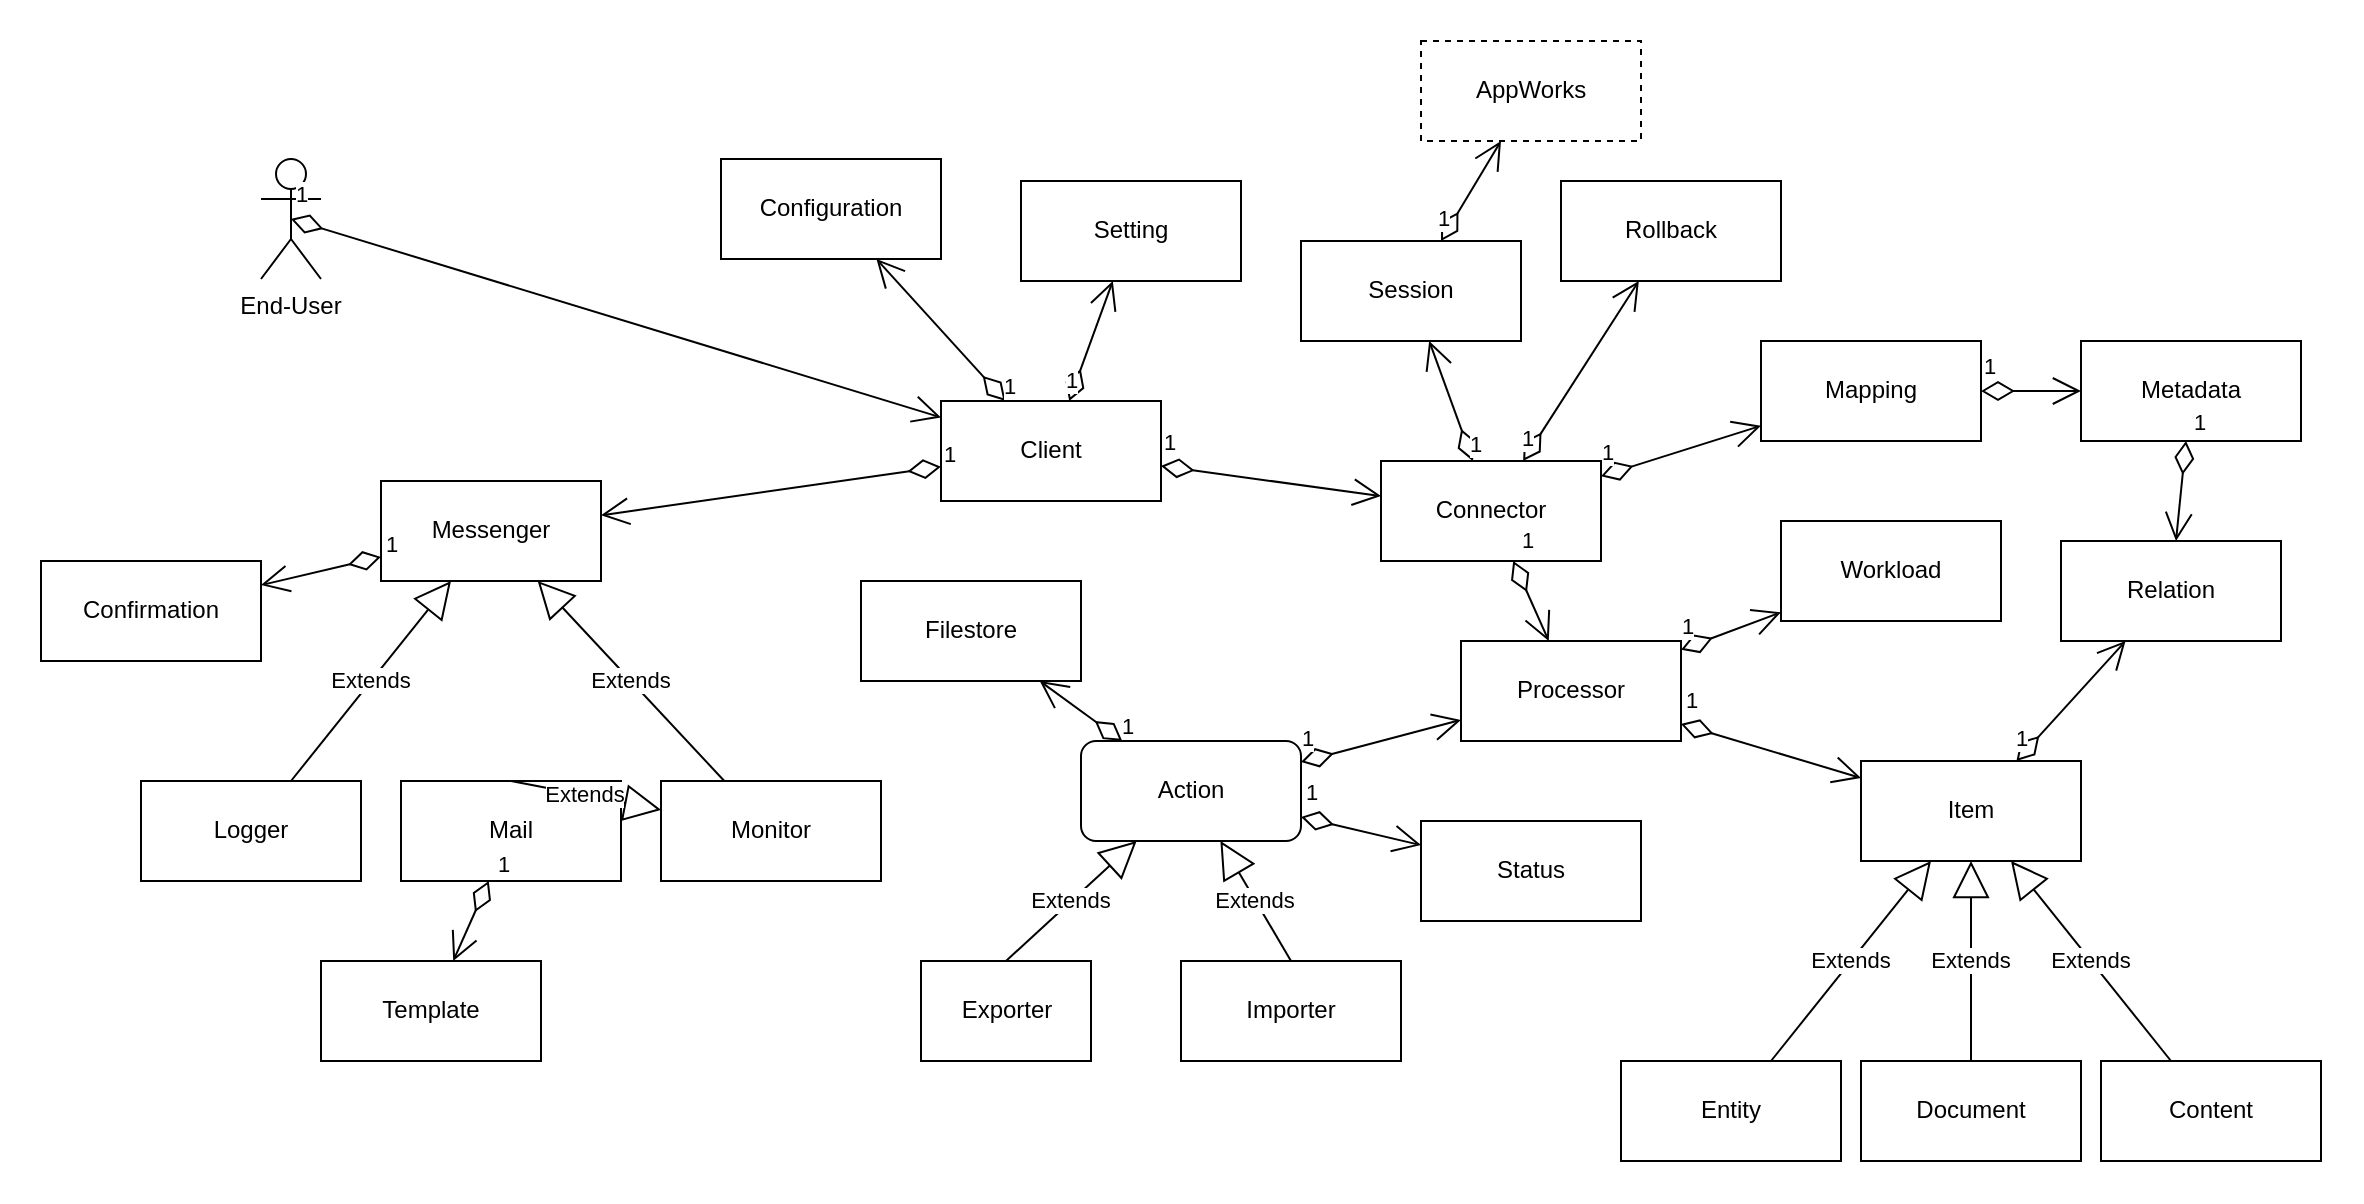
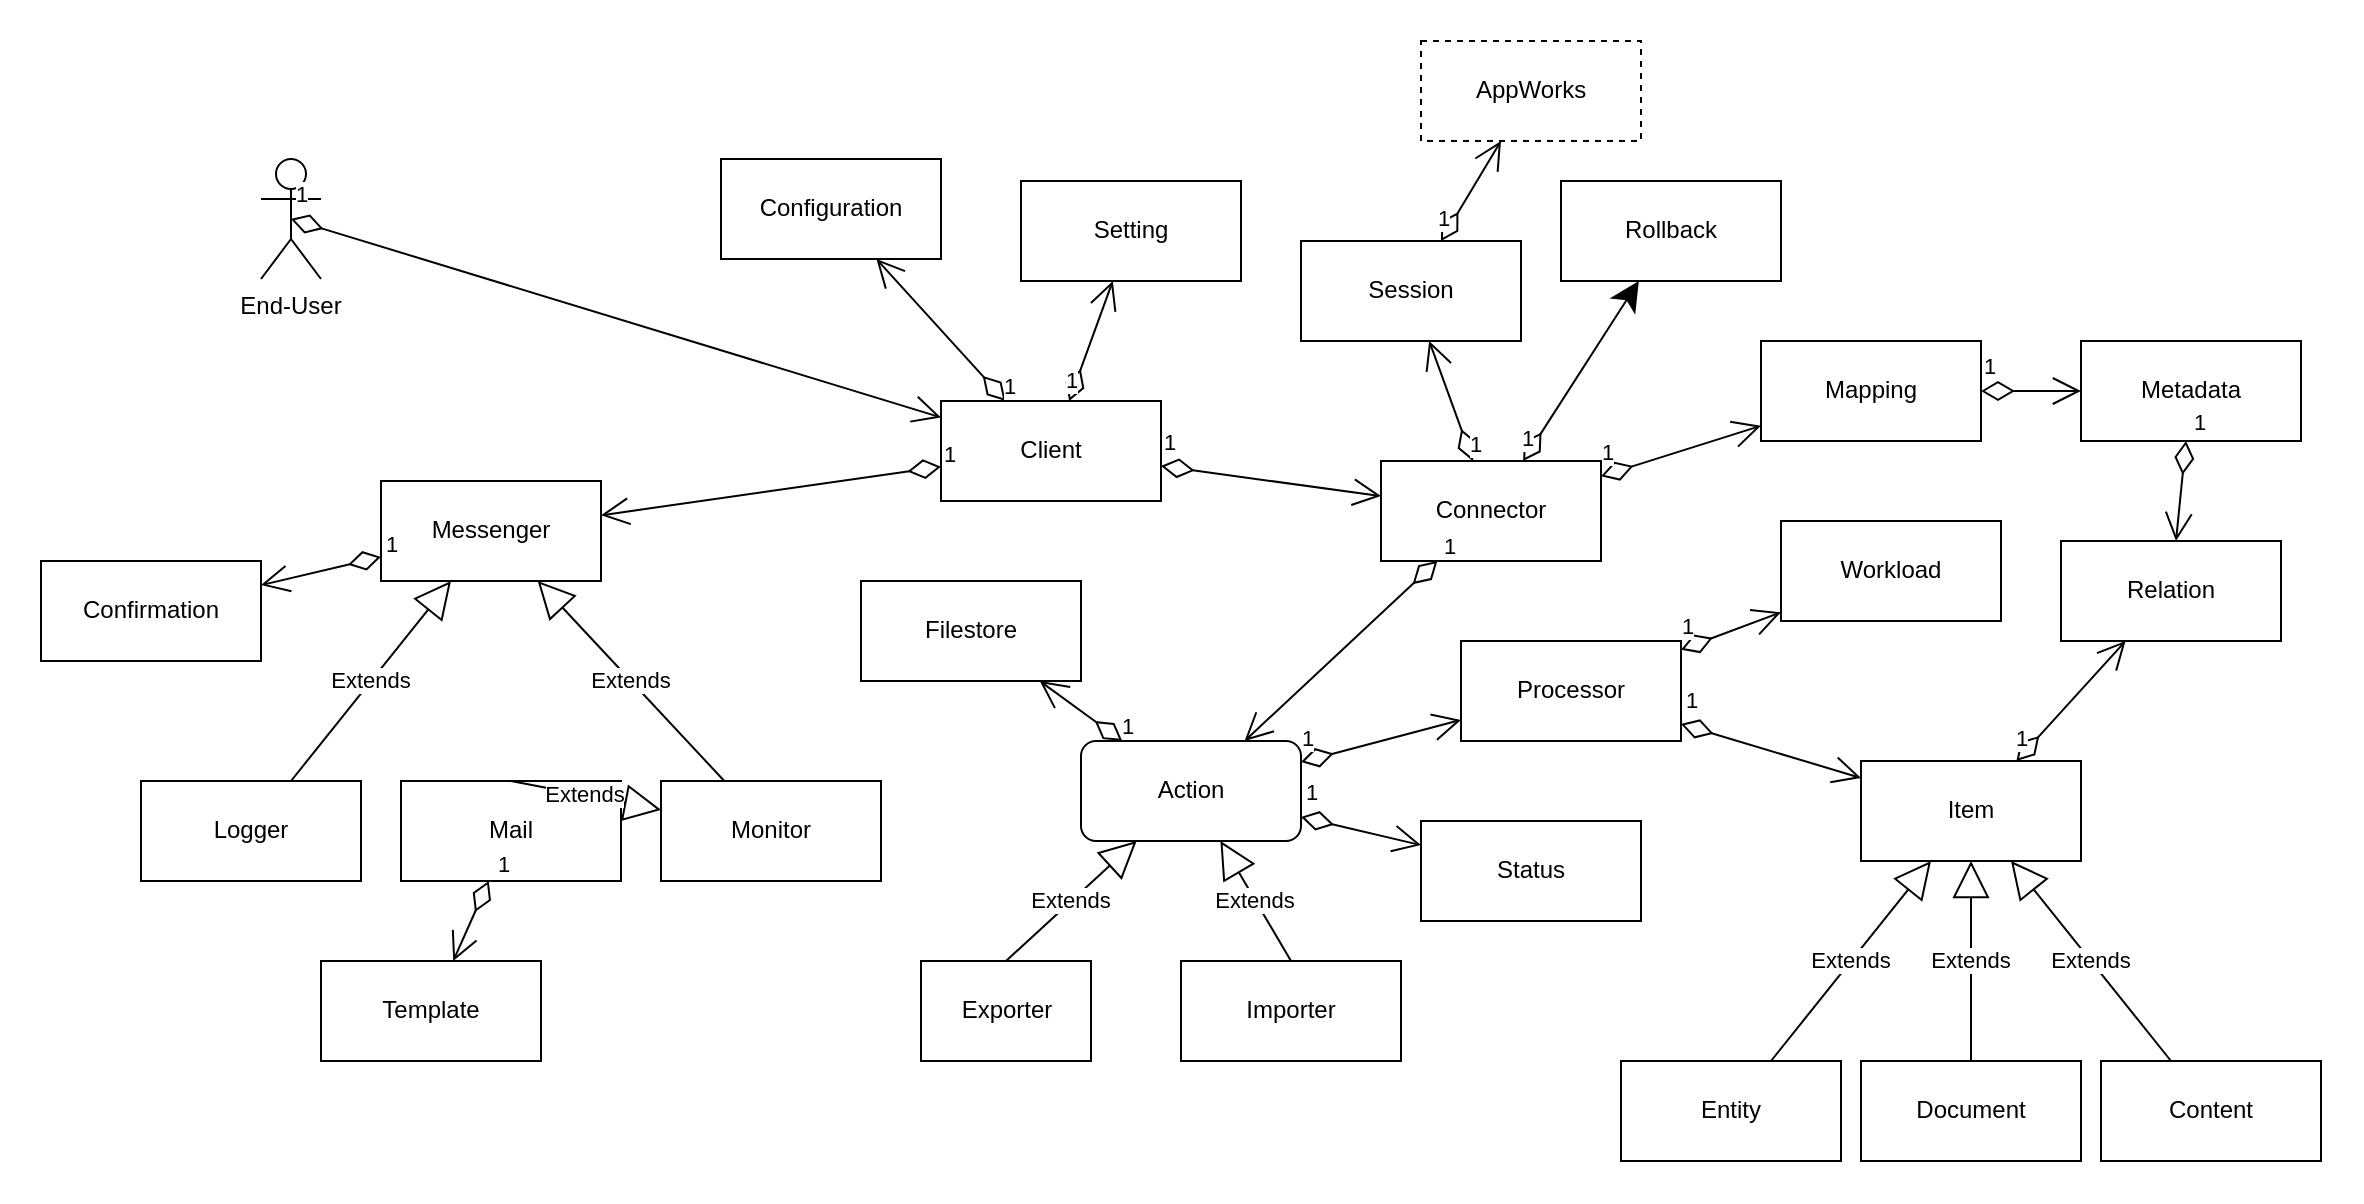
edge "Rollback" -- "Connector": arrowhead open -> classic
edge "Connector" -- "Processor": now "Connector" -- "Action"
